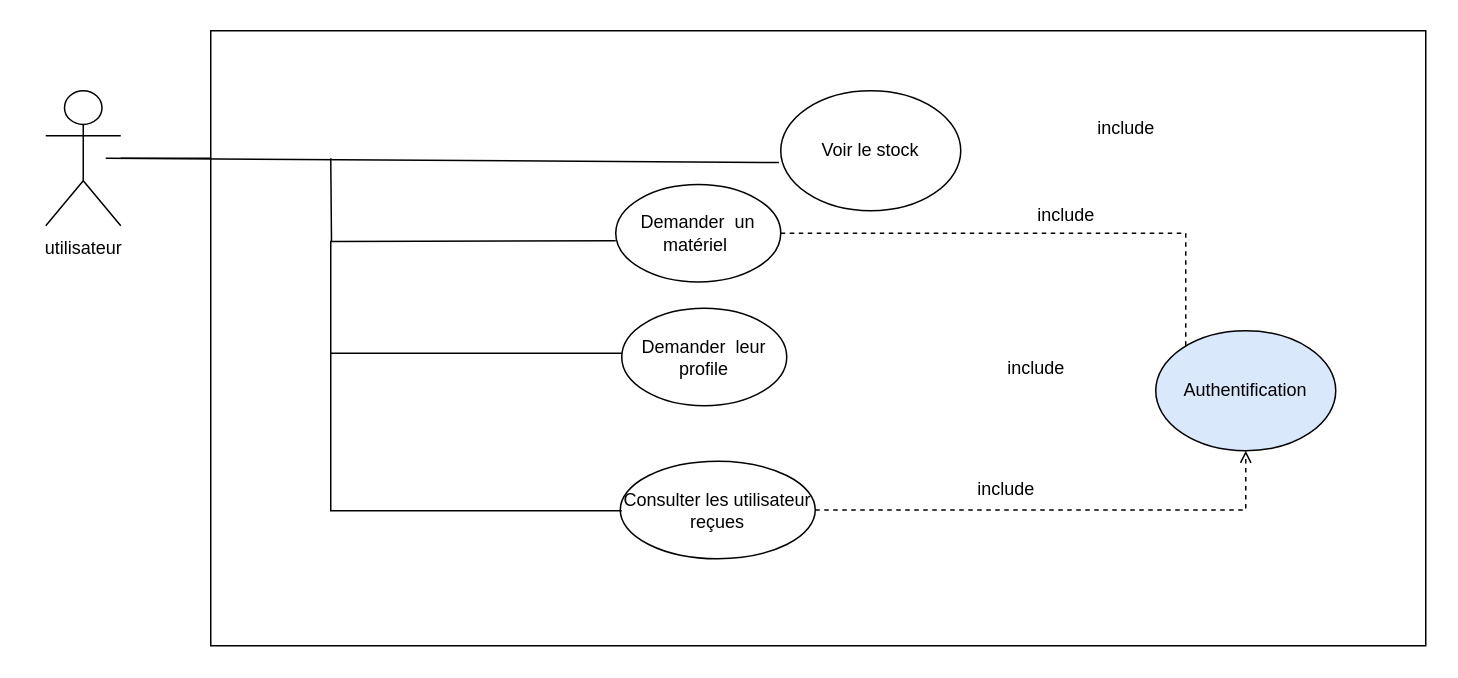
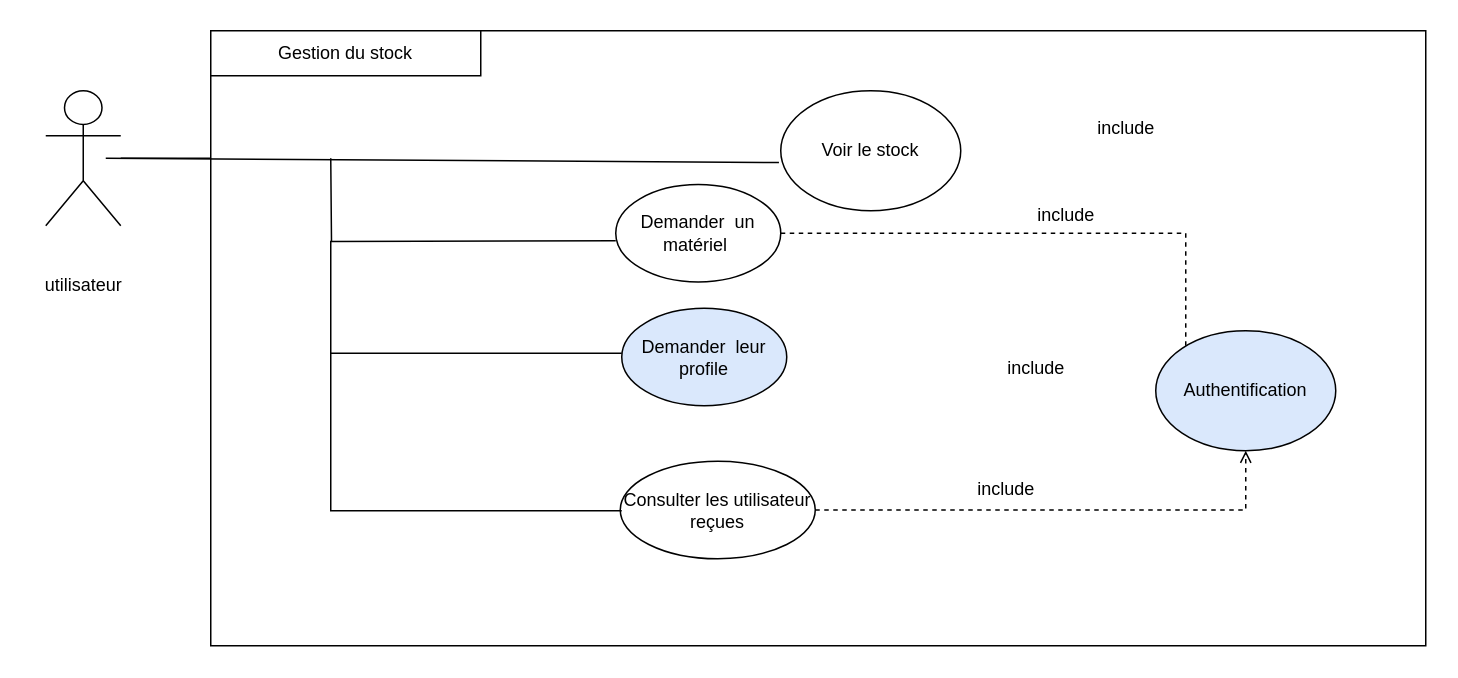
node "Gestion du stock": added
node "utilisateur": moved (83, 248) -> (83, 286)
node "Demander leur profile": fillcolor #ffffff -> #dae8fc
